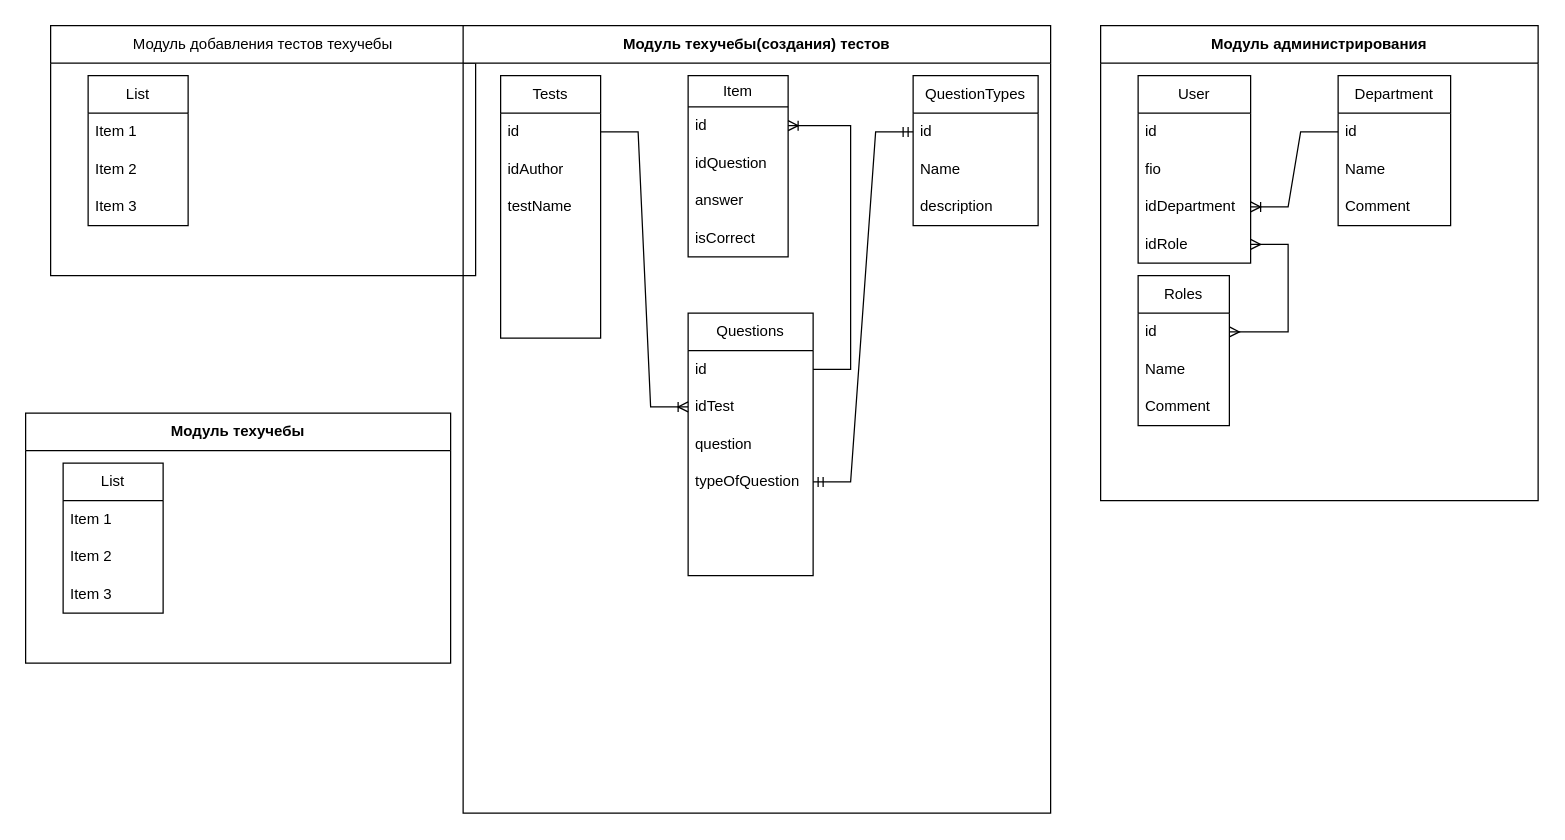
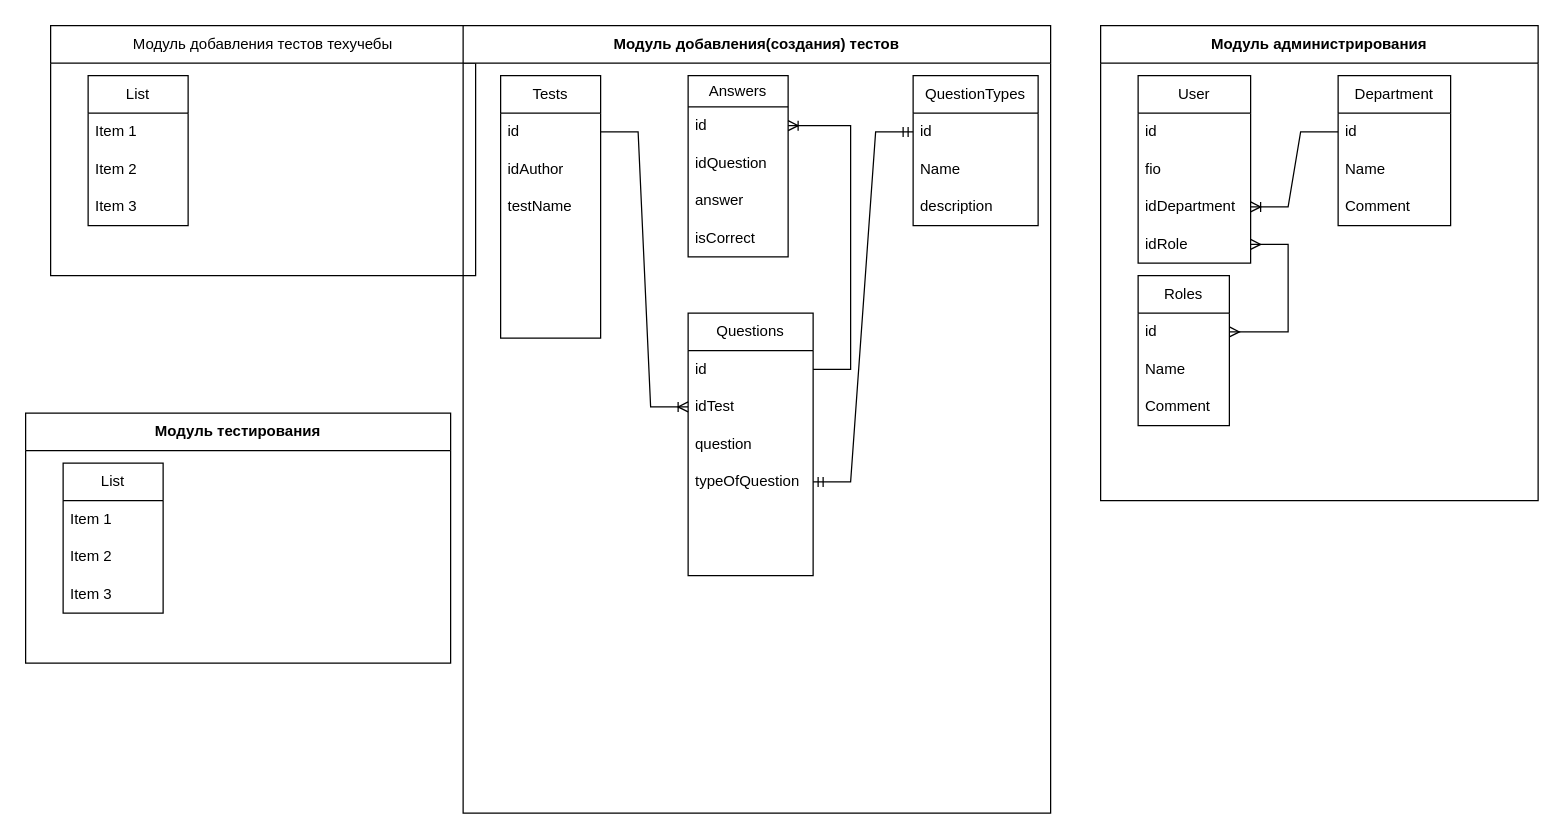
node "Модуль техучебы(создания) тестов": label "Модуль техучебы(создания) тестов" -> "Модуль добавления(создания) тестов"
node "Item": label "Item" -> "Answers"
node "Модуль техучебы": label "Модуль техучебы" -> "Модуль тестирования"
